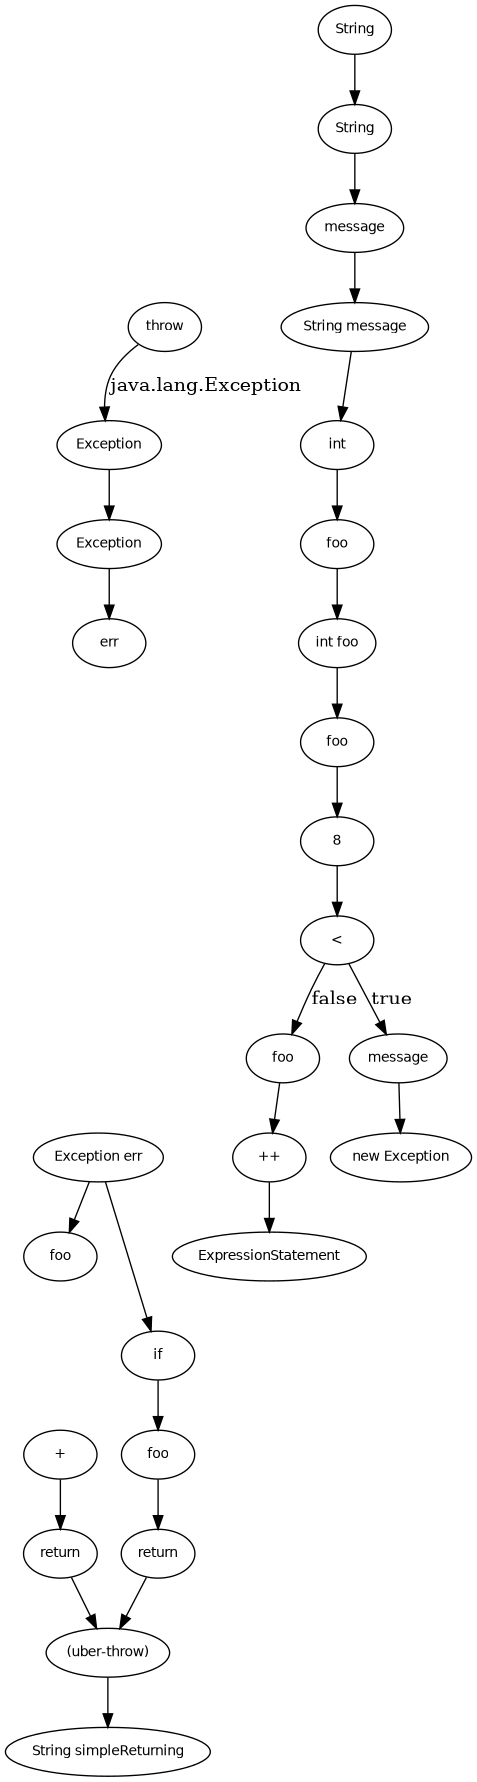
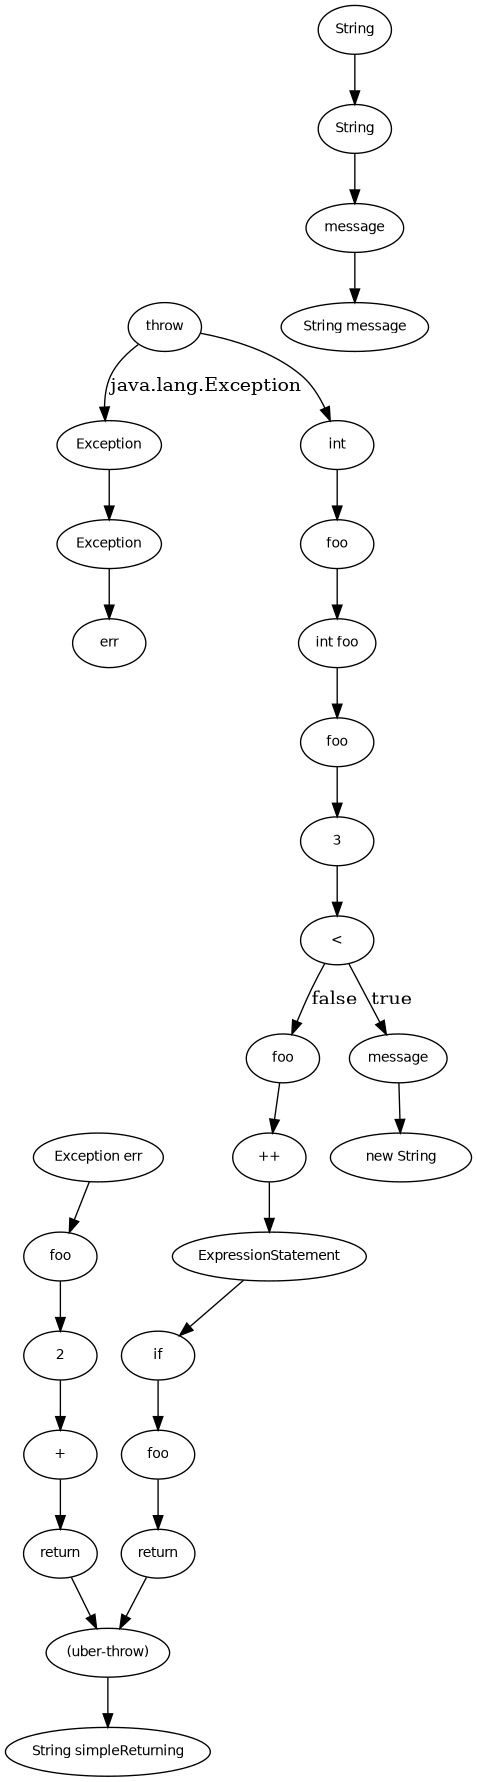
edge "String message" -> "int": now "throw" -> "int"
node "8": label "8" -> "3"
node "new Exception": label "new Exception" -> "new String"
edge "Exception err" -> "if": now "ExpressionStatement" -> "if"
node "2": added
